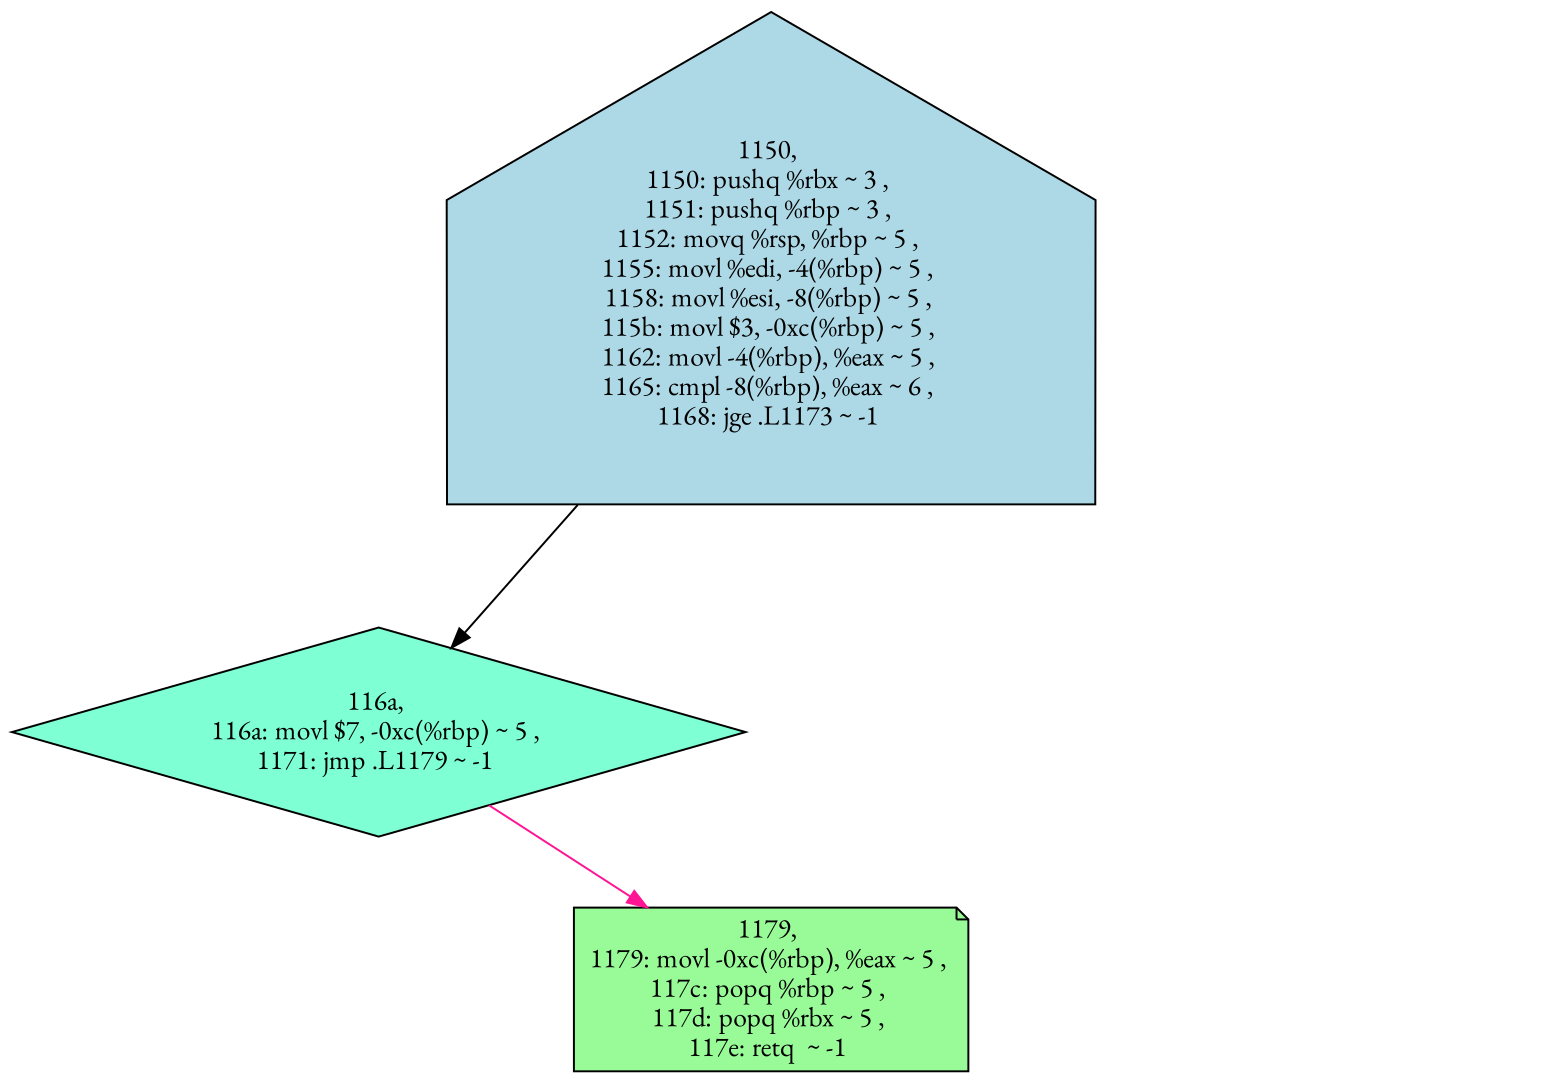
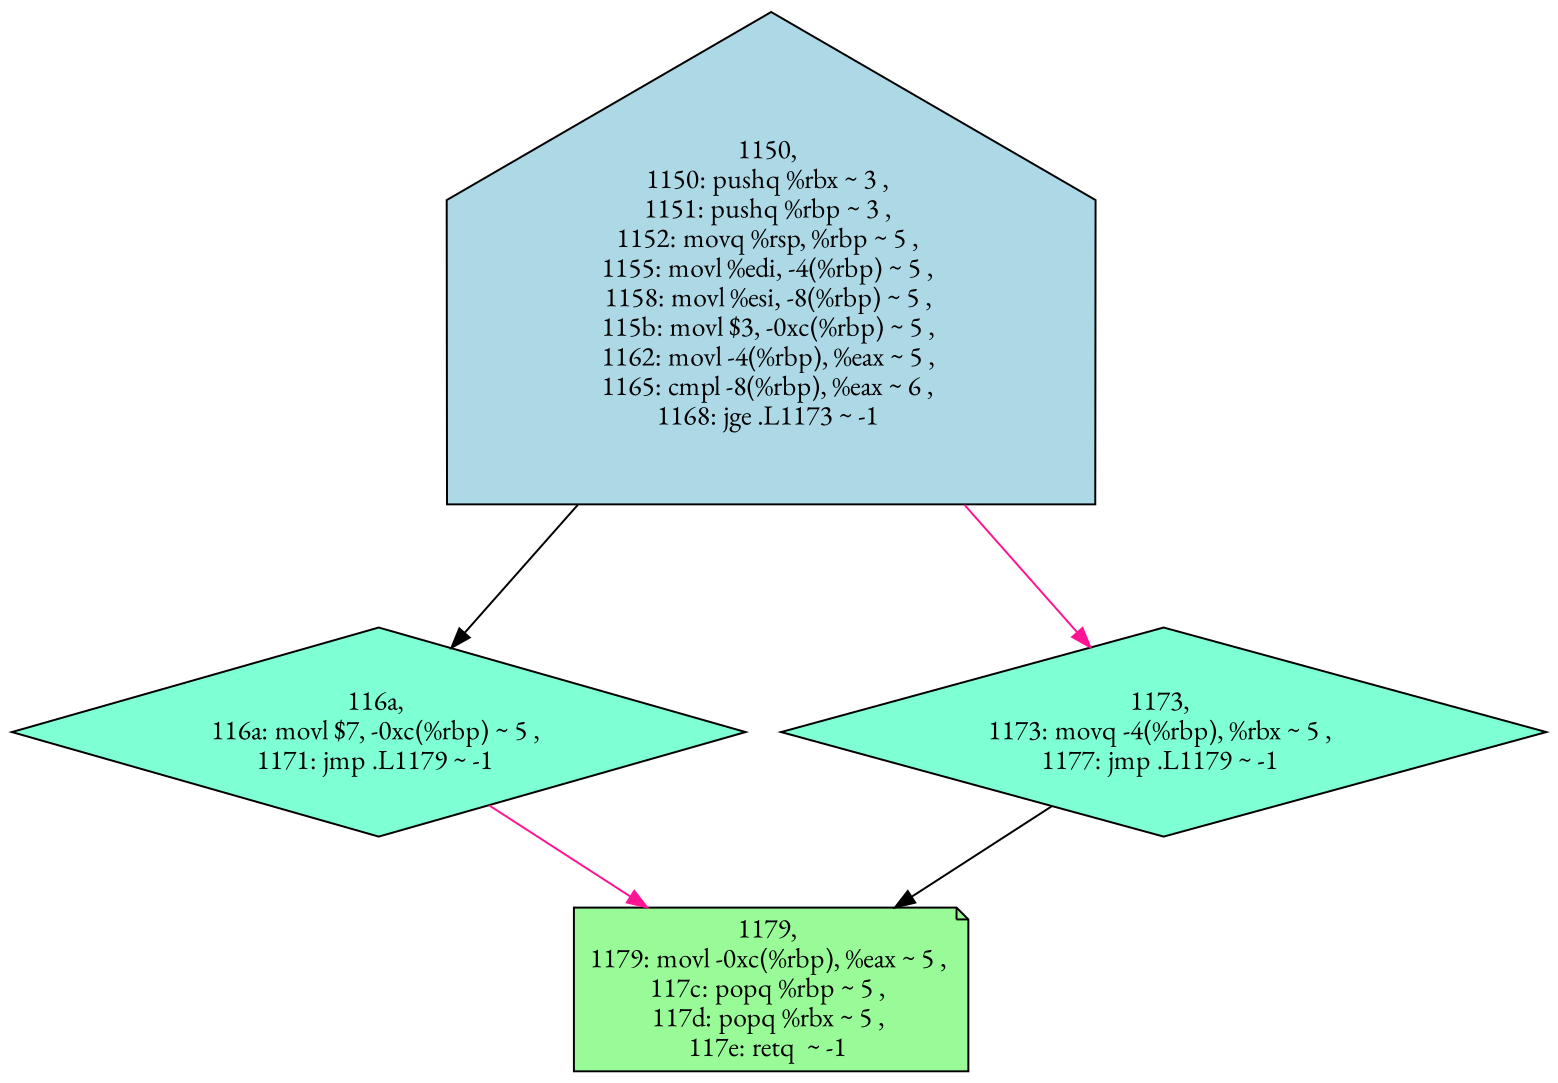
node "1173, 1173: movq -4(%rbp), %rbx ~ 5 , 1177: jmp .L1179 ~ -1": added
